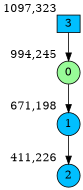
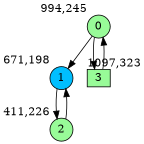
node "3 1097,323": fillcolor deepskyblue -> palegreen
edge "0 994,245" -> "3 1097,323": added
edge "2 411,226" -> "1 671,198": added
node "2 411,226": fillcolor deepskyblue -> palegreen
